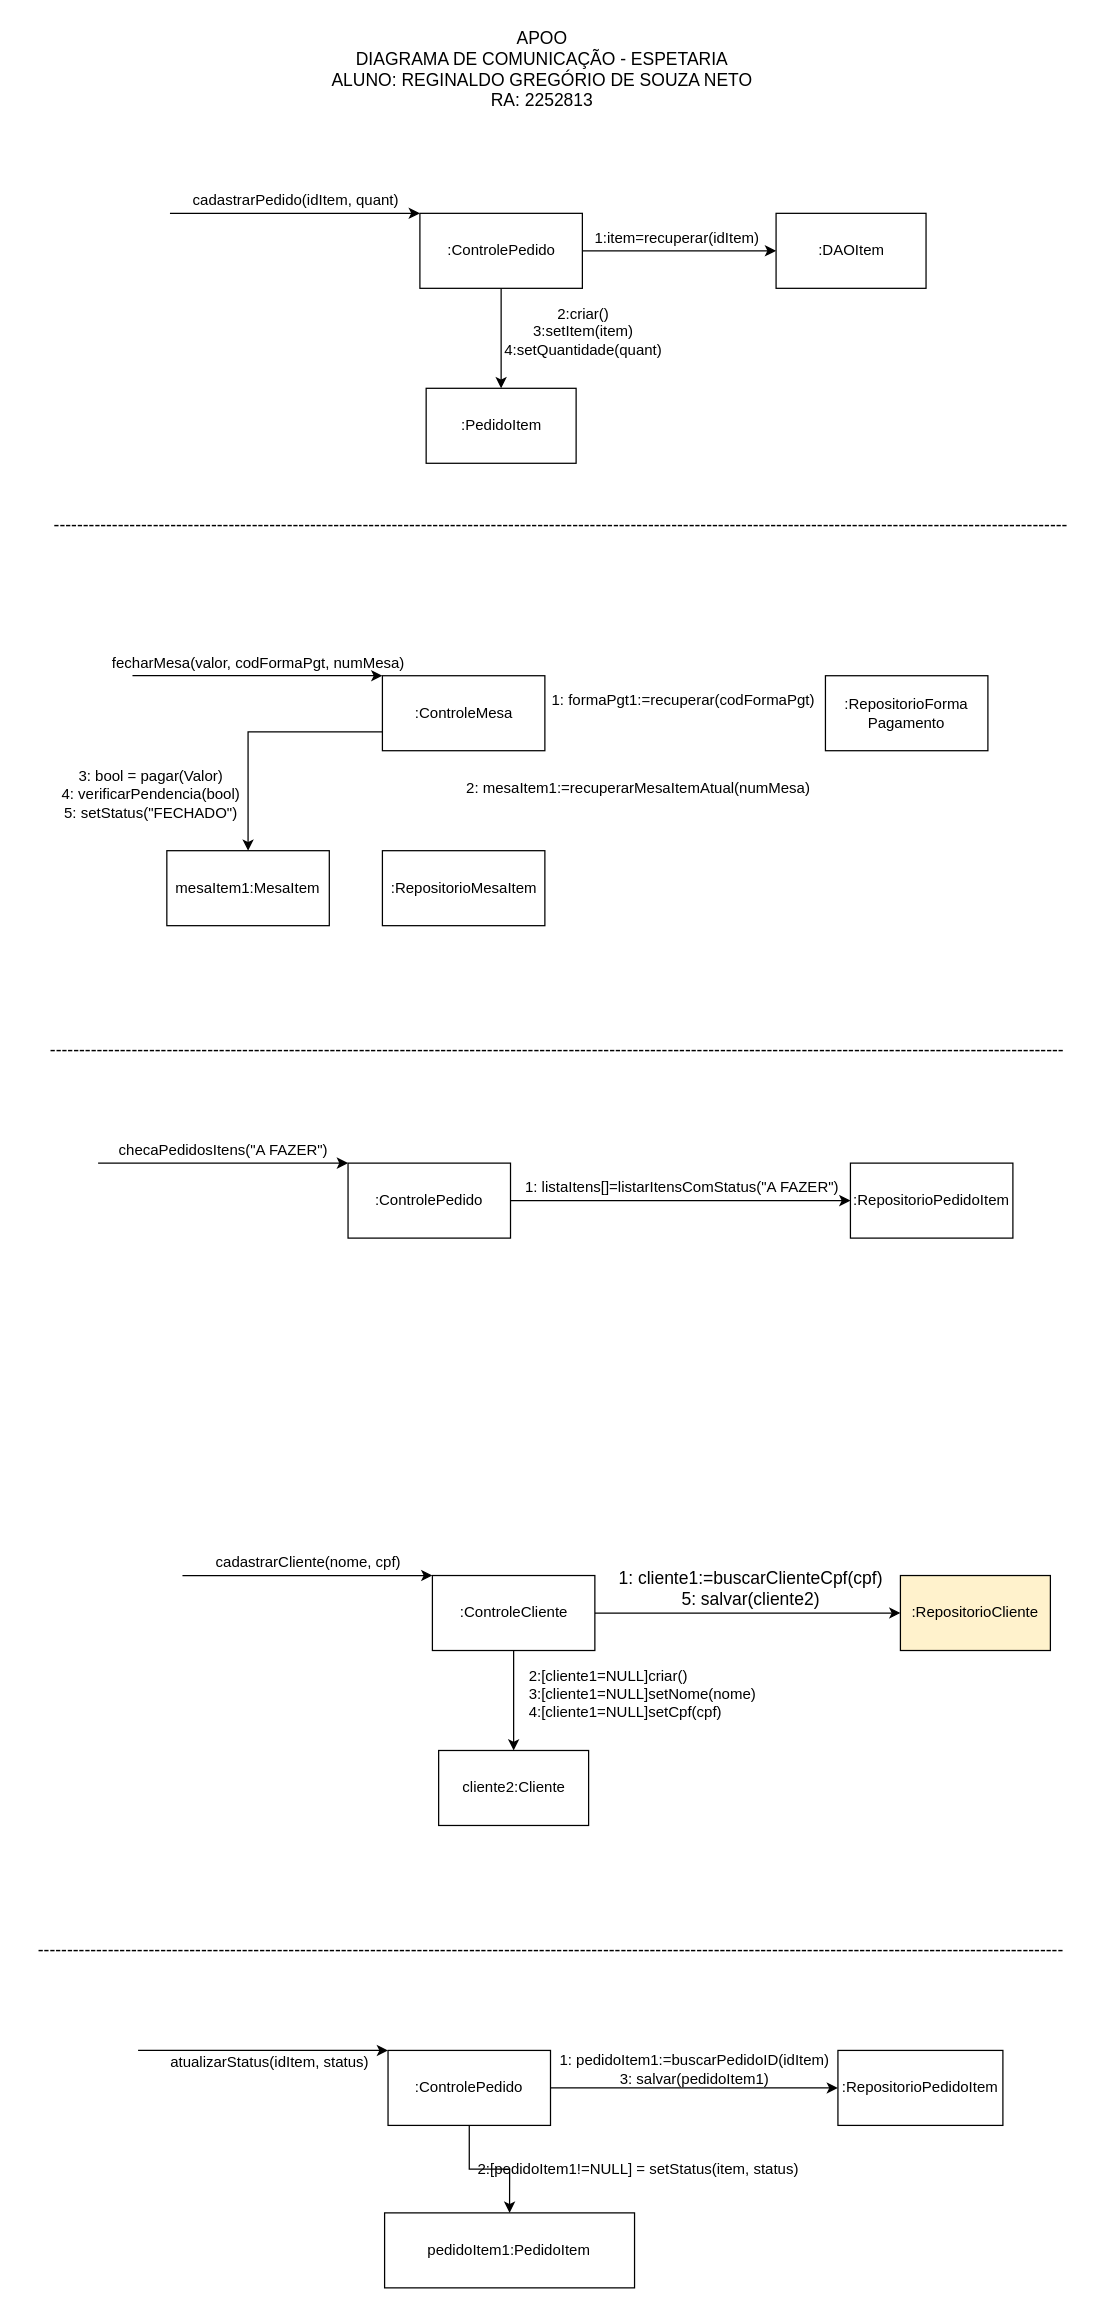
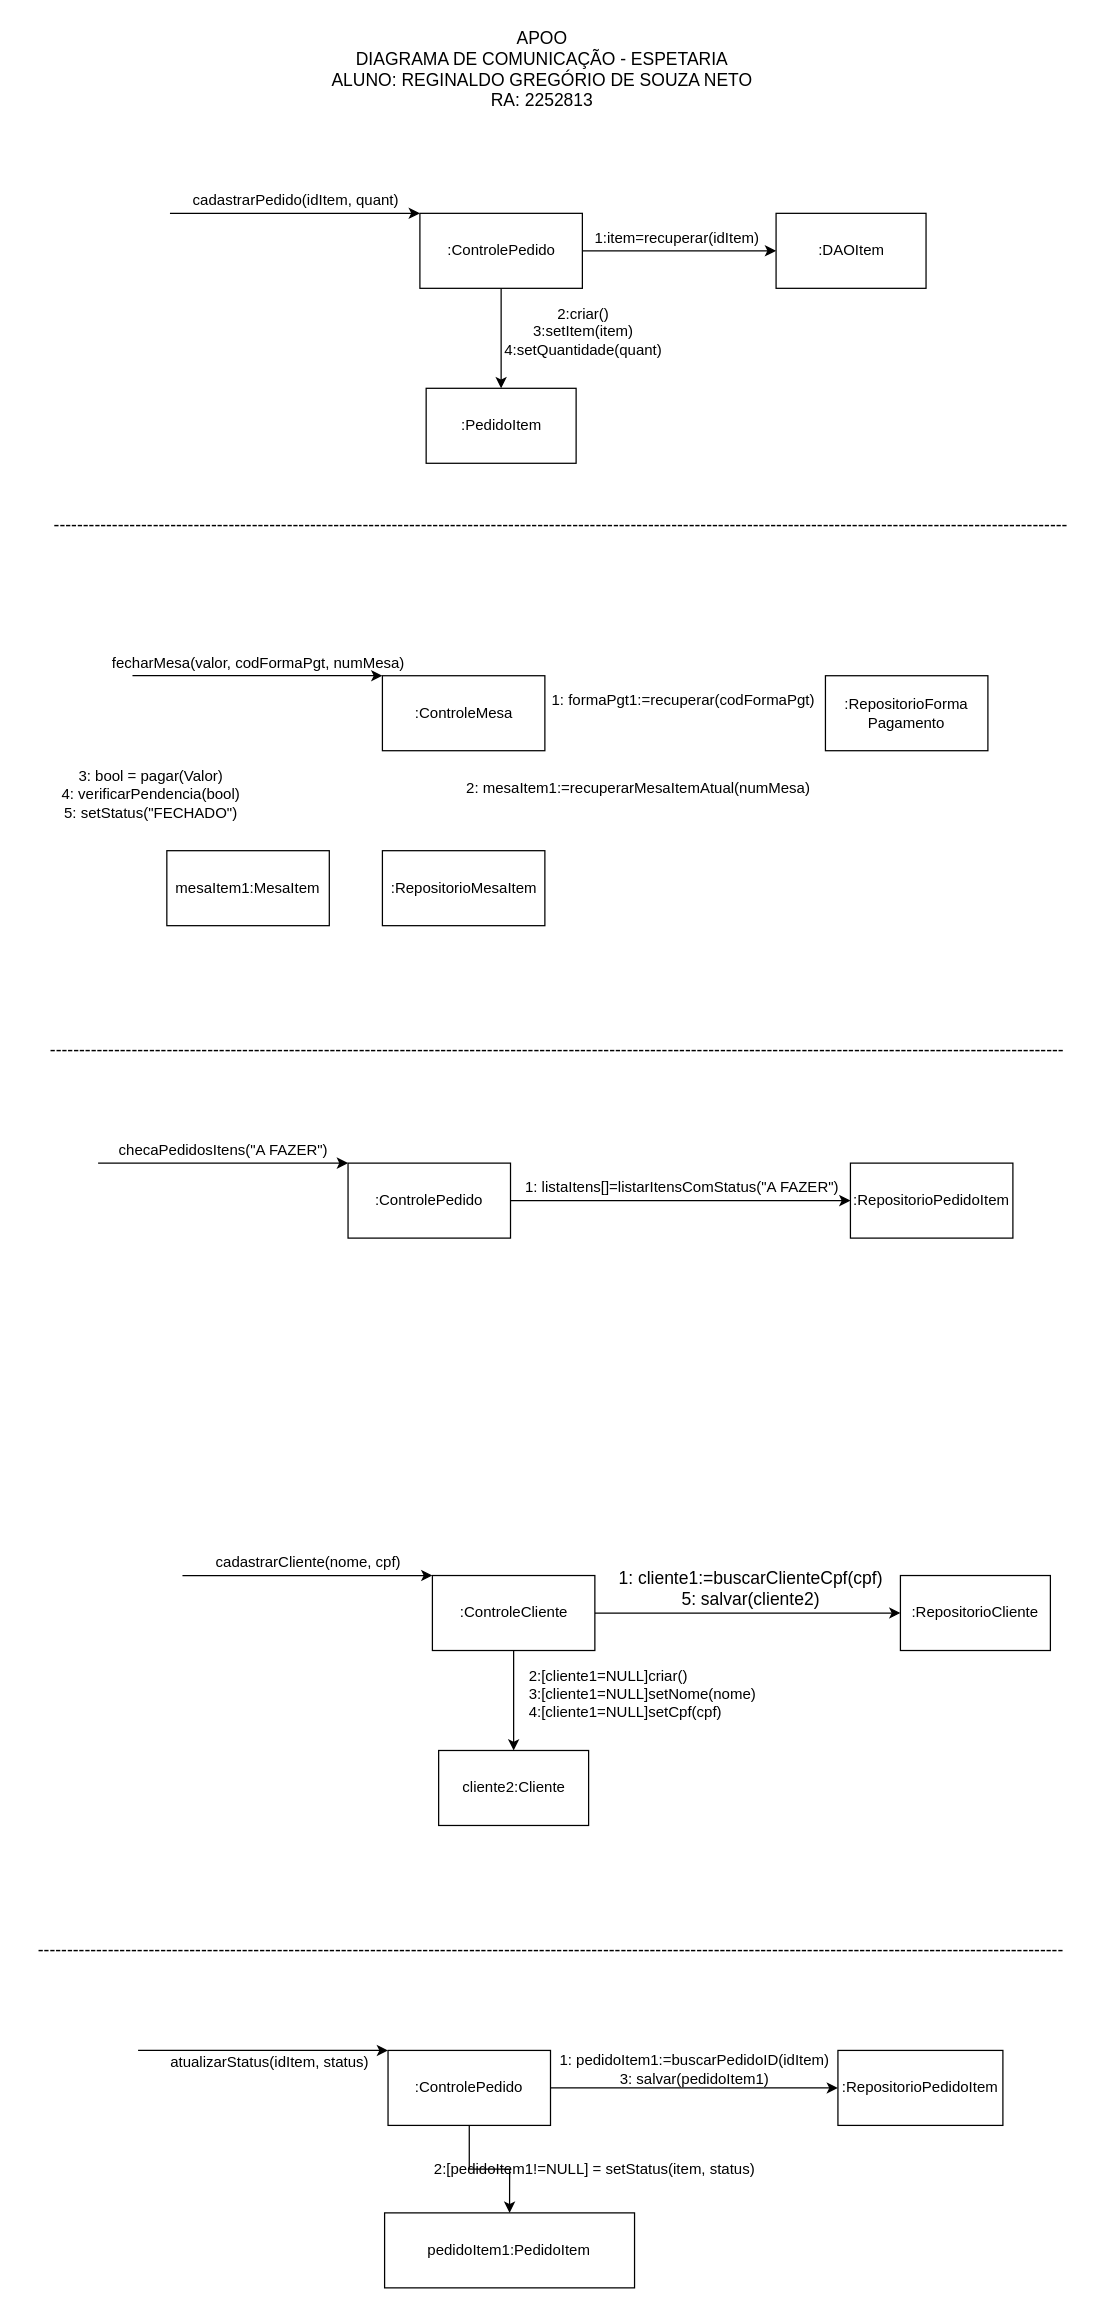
edge ":ControleMesa" -> "mesaItem1:MesaItem": removed
node ":RepositorioCliente": fillcolor #fff2cc -> #ffffff
node "2:[pedidoItem1!=NULL] = setStatus(item, status)": moved (638, 2169) -> (594, 2169)
